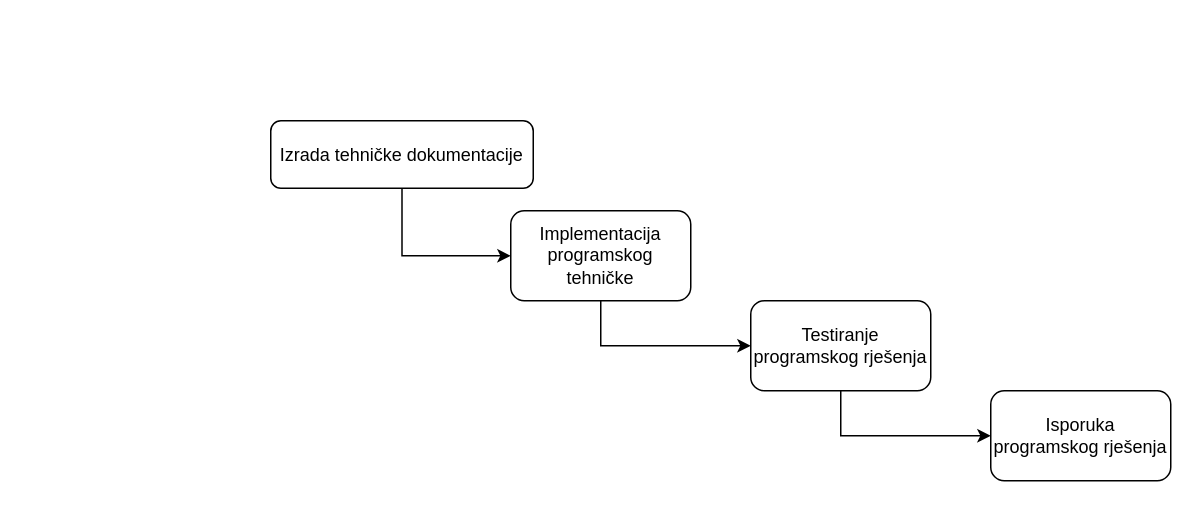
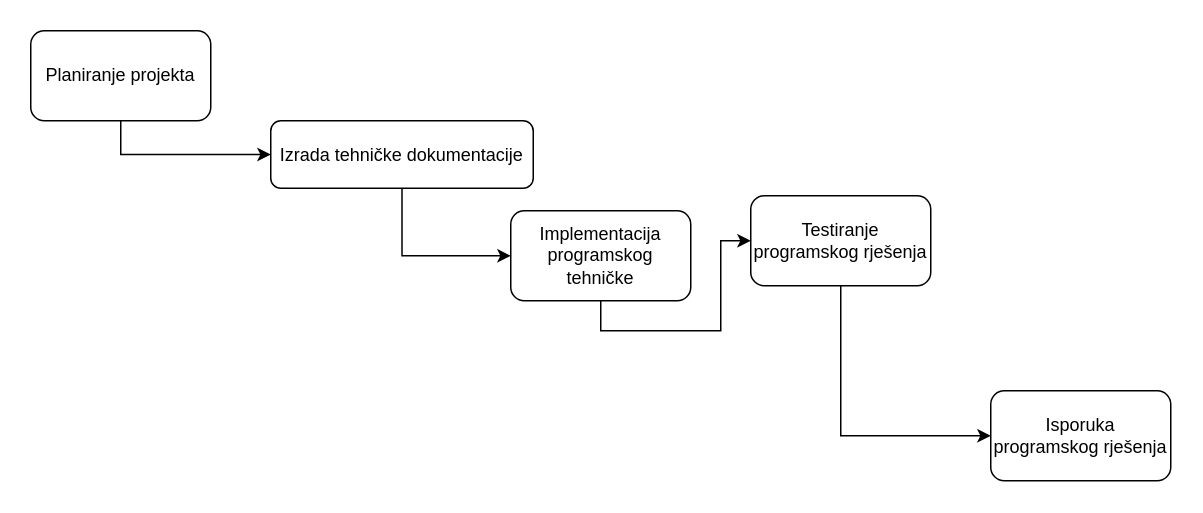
node "Planiranje projekta": added
edge "Planiranje projekta" -> "Izrada tehničke dokumentacije": added
node "Testiranje programskog rješenja": moved (841, 346) -> (841, 241)
